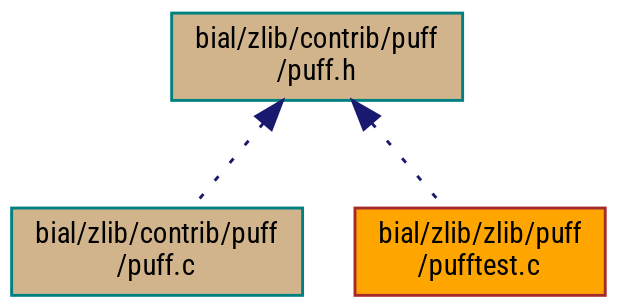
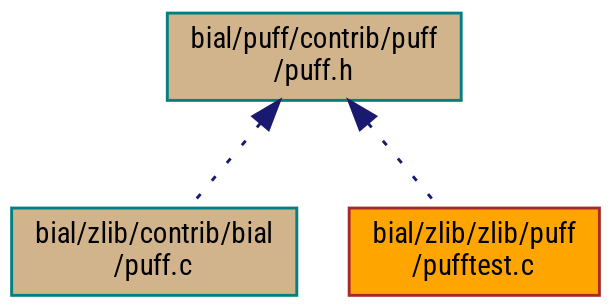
node "bial/zlib/contrib/puff /puff.h": label "bial/zlib/contrib/puff /puff.h" -> "bial/puff/contrib/puff /puff.h"
node "bial/zlib/contrib/puff /puff.c": label "bial/zlib/contrib/puff /puff.c" -> "bial/zlib/contrib/bial /puff.c"
